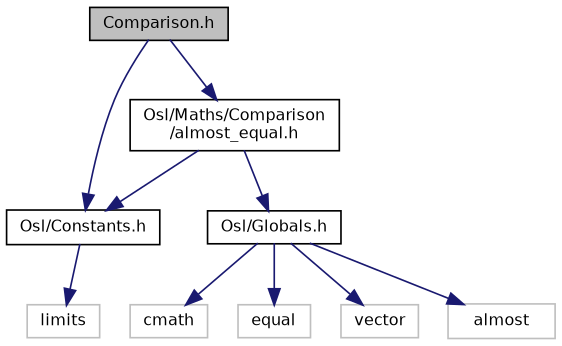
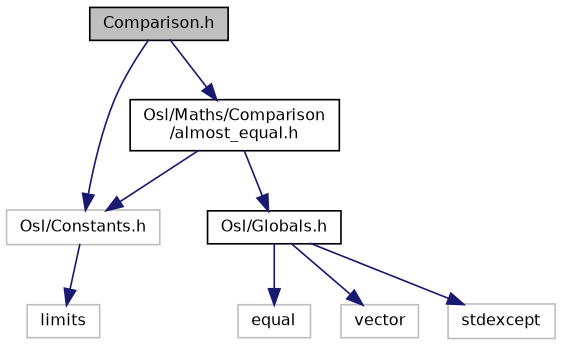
node "Osl/Constants.h": color black -> grey75
node "cmath": removed
node "almost": label "almost" -> "stdexcept"
